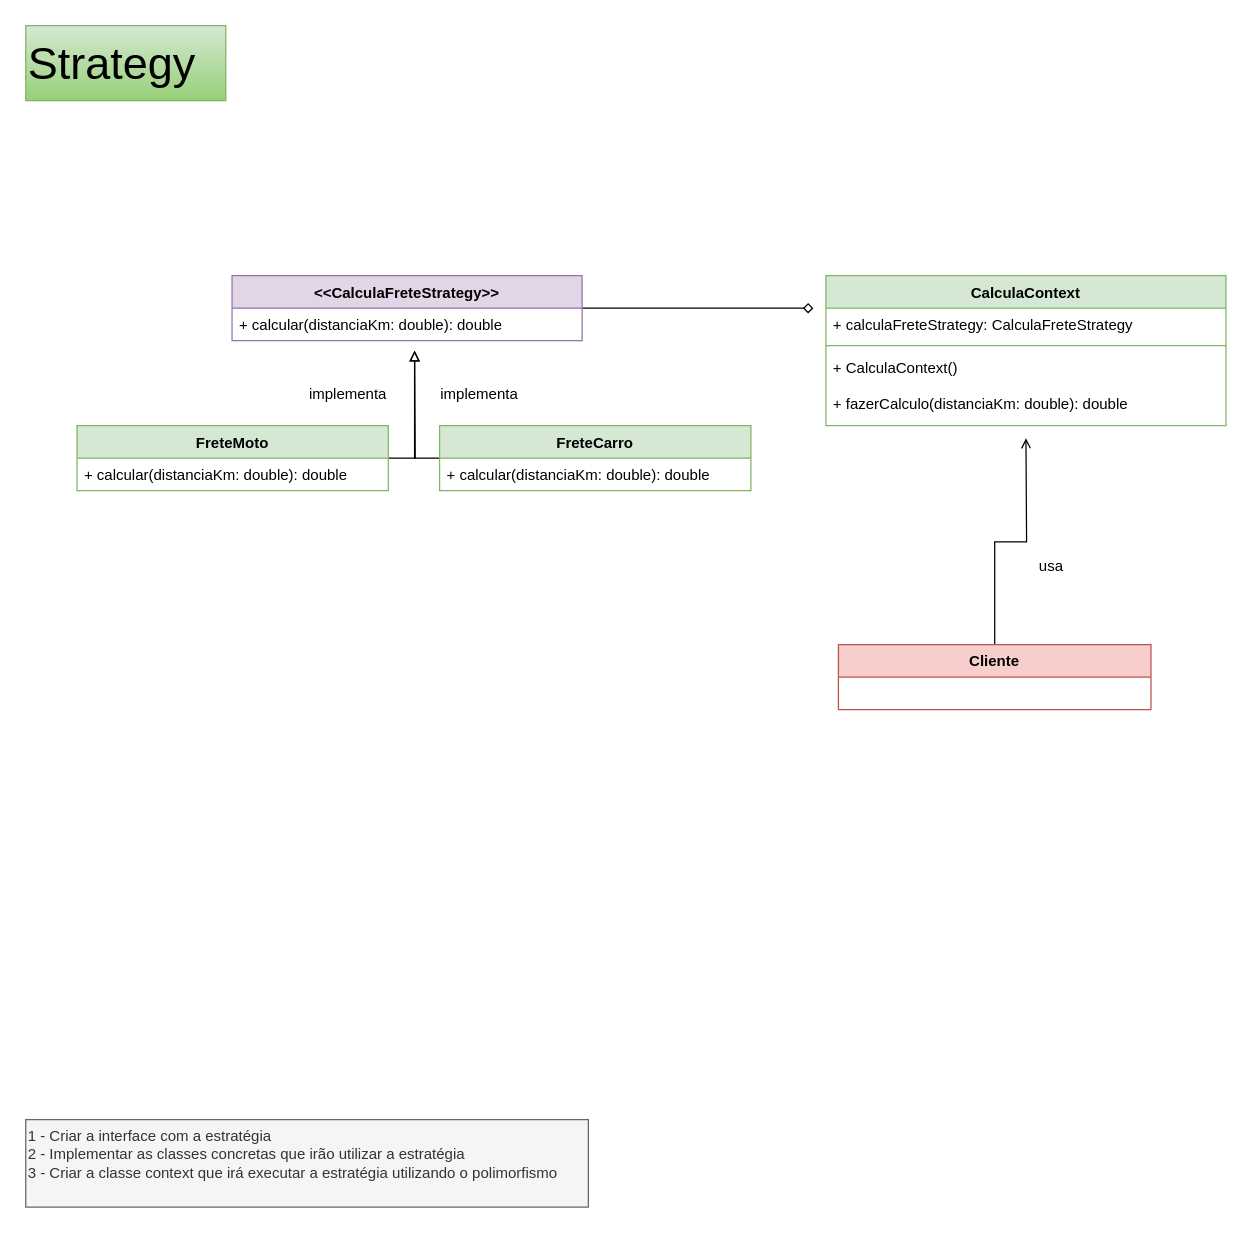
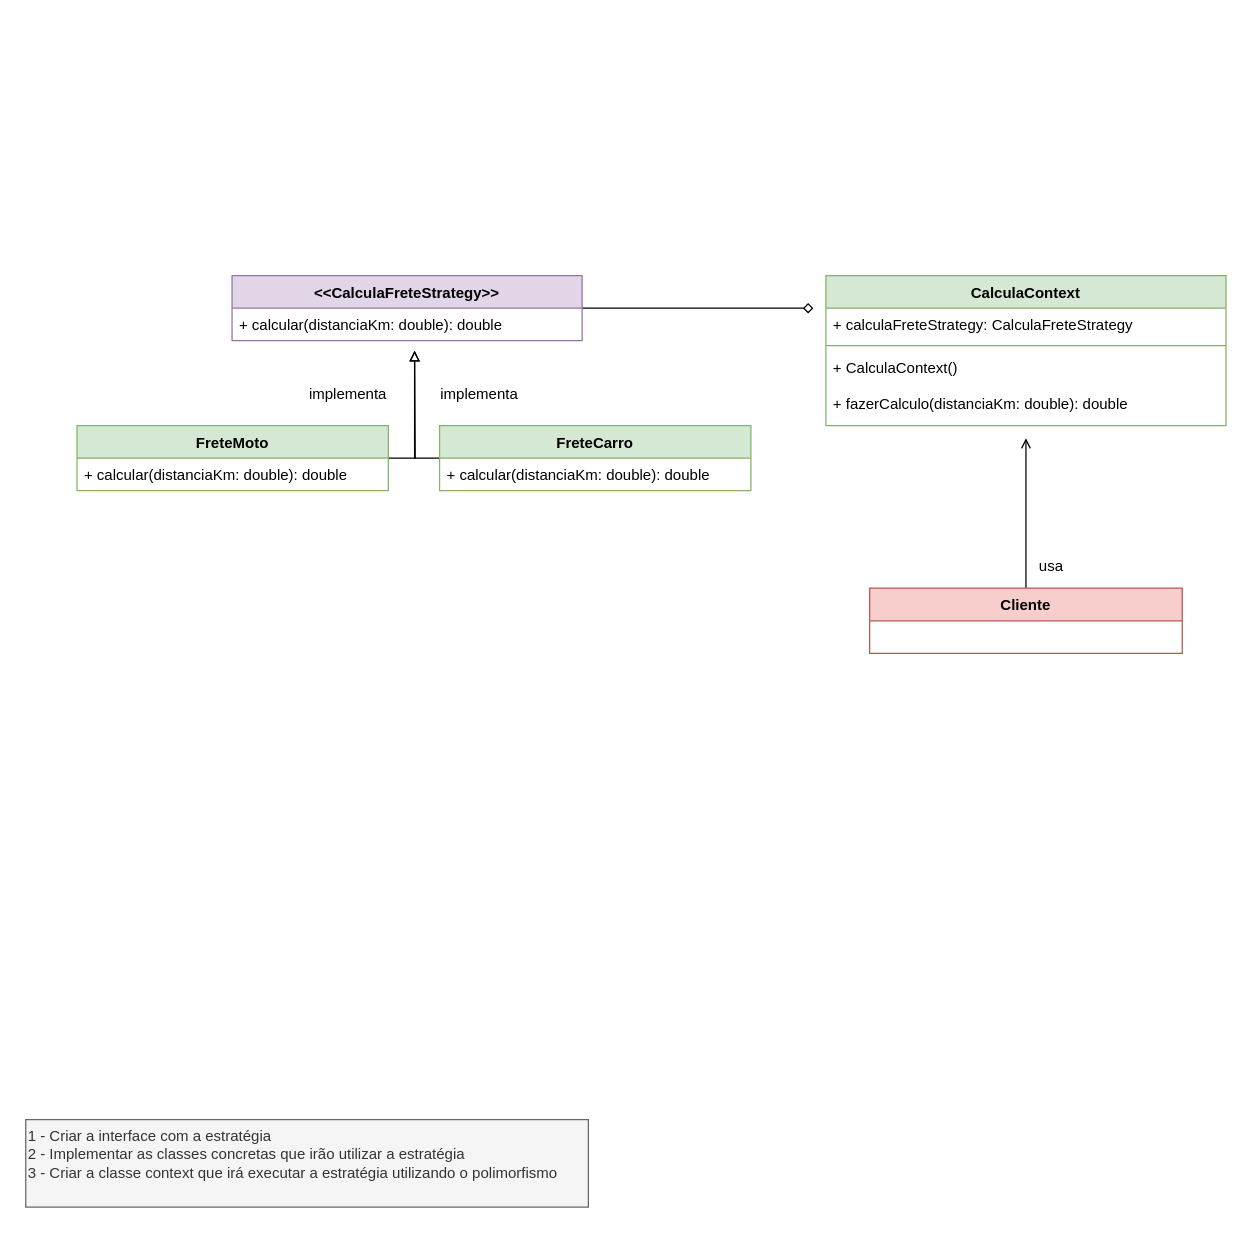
node "Strategy": removed
node "Cliente": moved (994, 677) -> (1026, 621)
